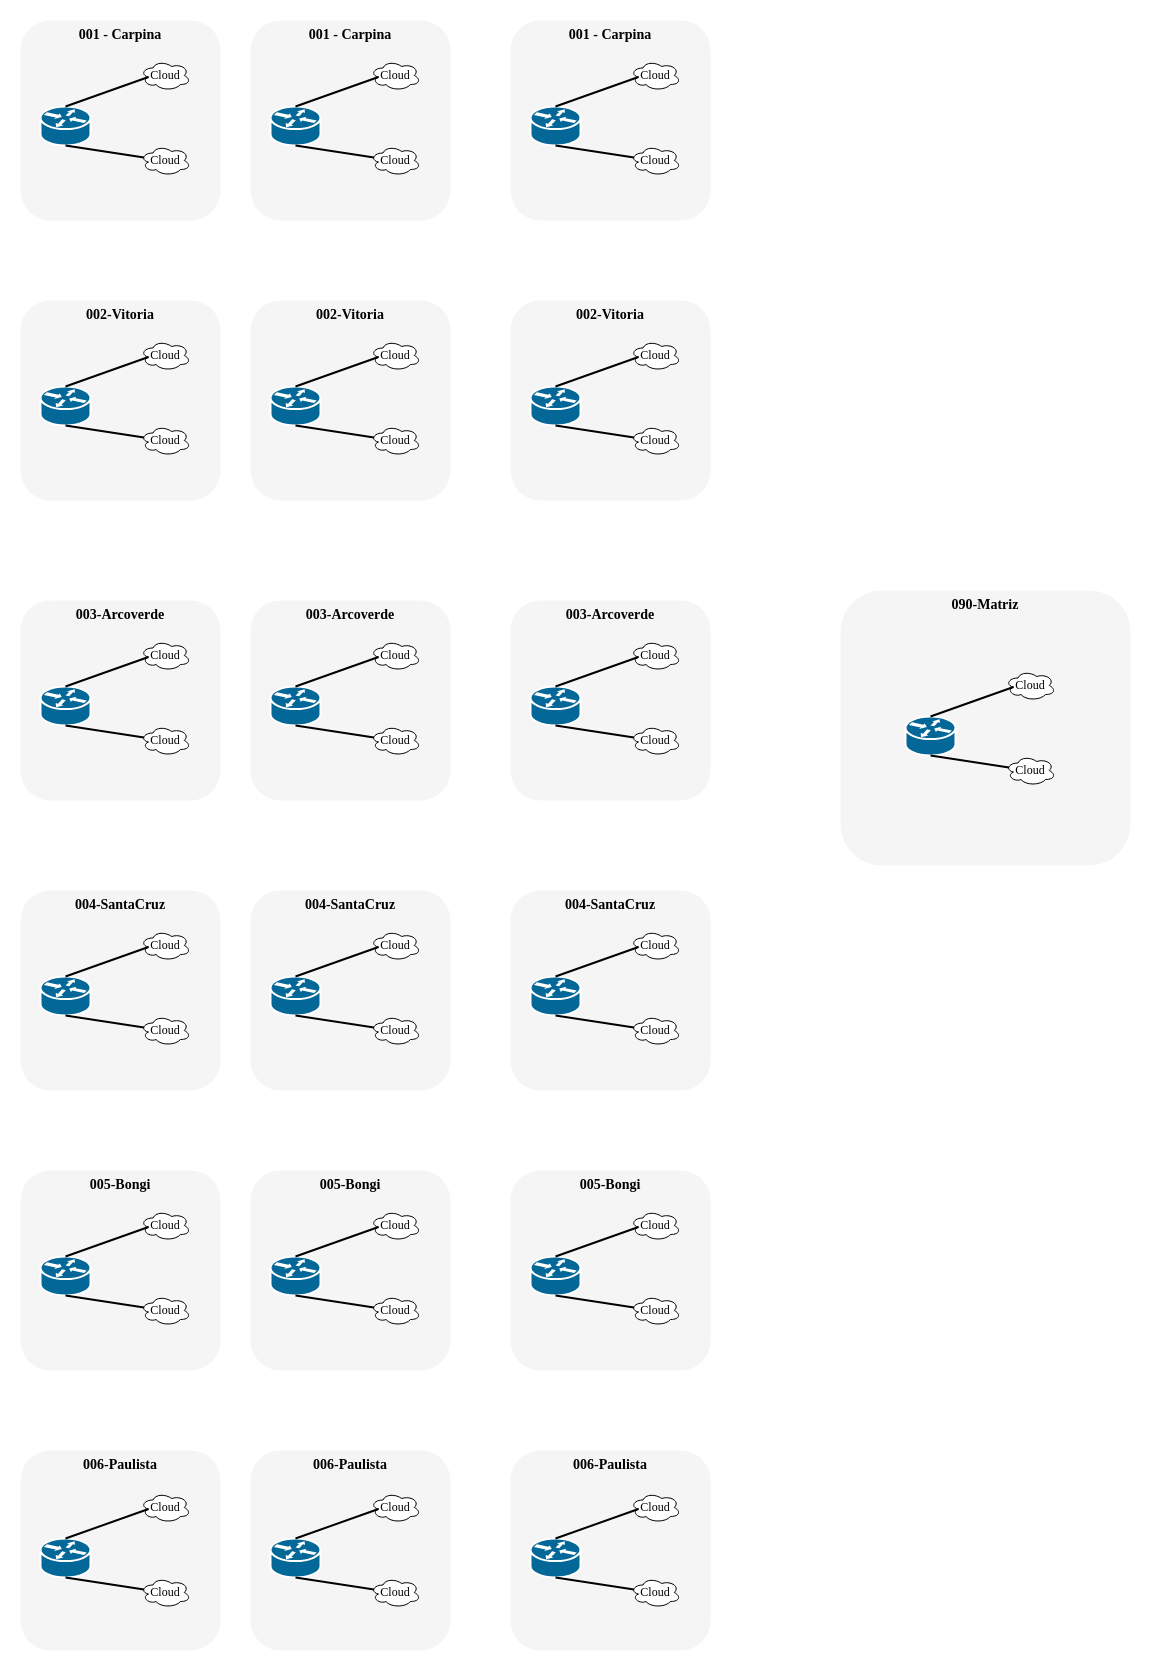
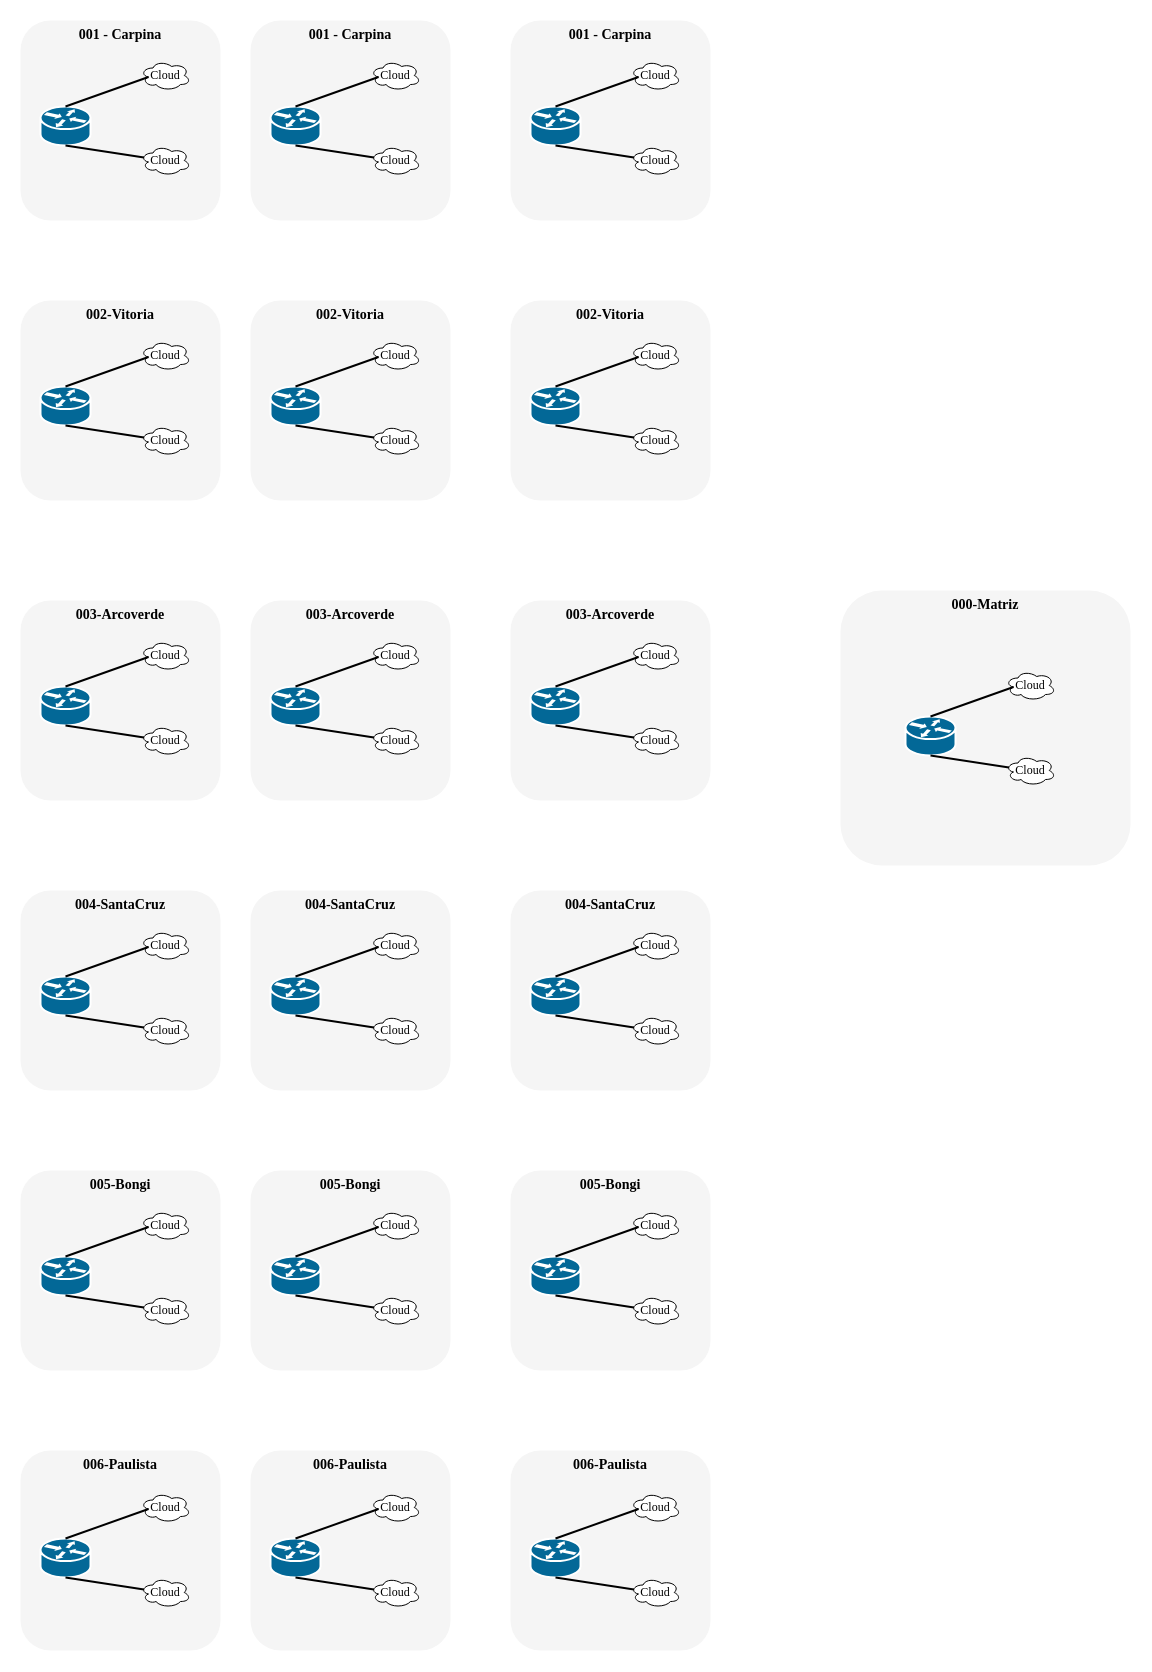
node "090-Matriz": label "090-Matriz" -> "000-Matriz"
